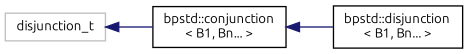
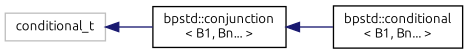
node "disjunction_t": label "disjunction_t" -> "conditional_t"
node "bpstd::disjunction < B1, Bn... >": label "bpstd::disjunction < B1, Bn... >" -> "bpstd::conditional < B1, Bn... >"
